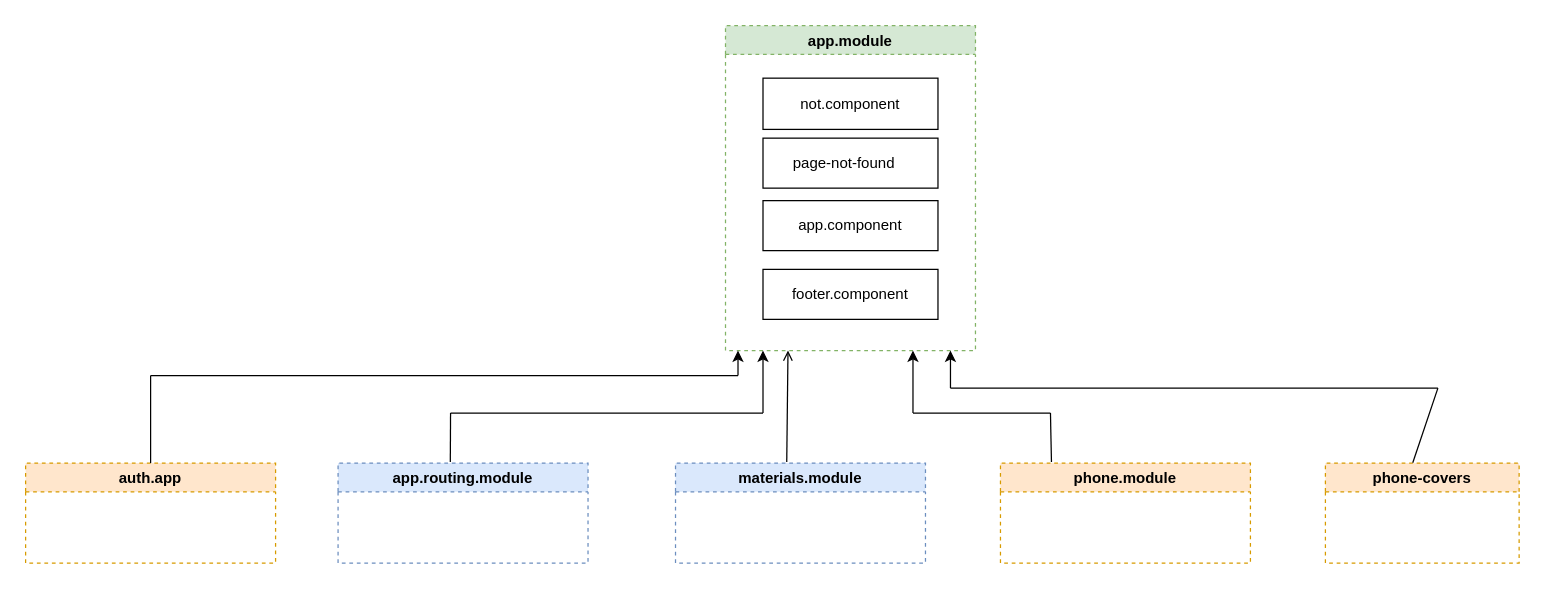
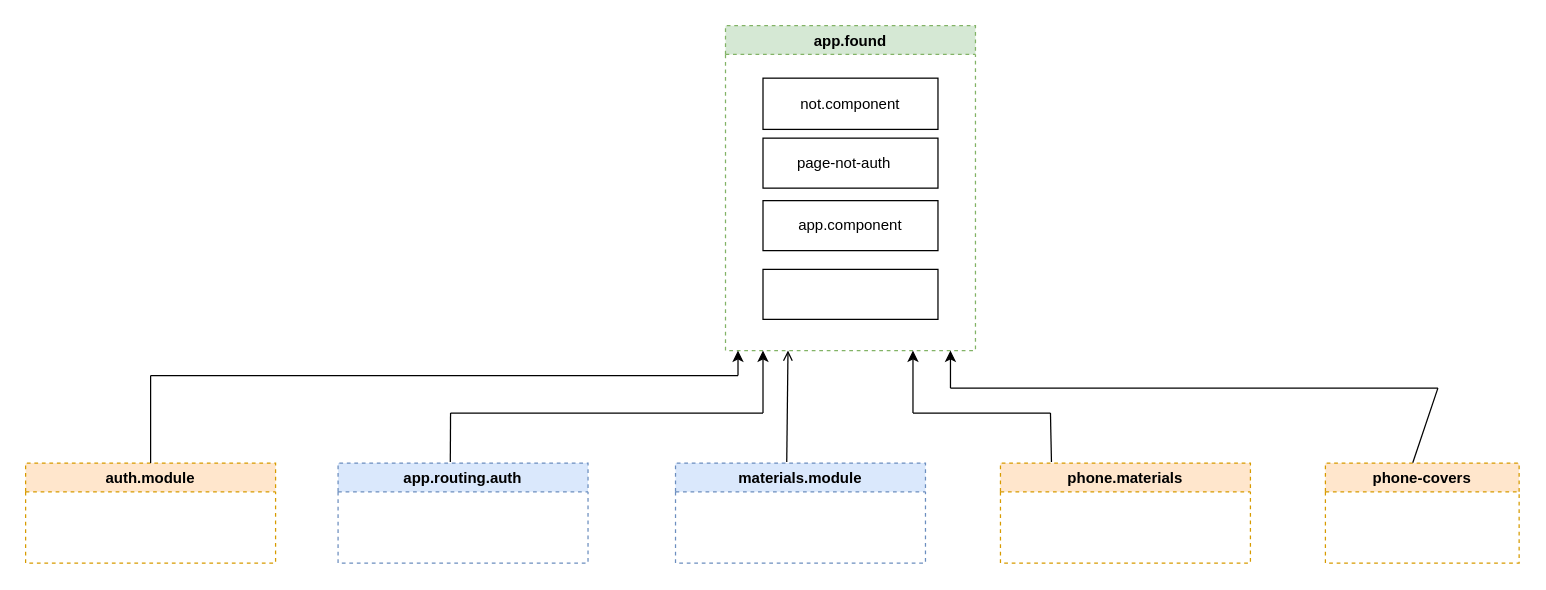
node "app.module": label "app.module" -> "app.found"
node "page-not-found": label "page-not-found" -> "page-not-auth"
node "footer.component": removed
node "auth.app": label "auth.app" -> "auth.module"
node "app.routing.module": label "app.routing.module" -> "app.routing.auth"
node "phone.module": label "phone.module" -> "phone.materials"
